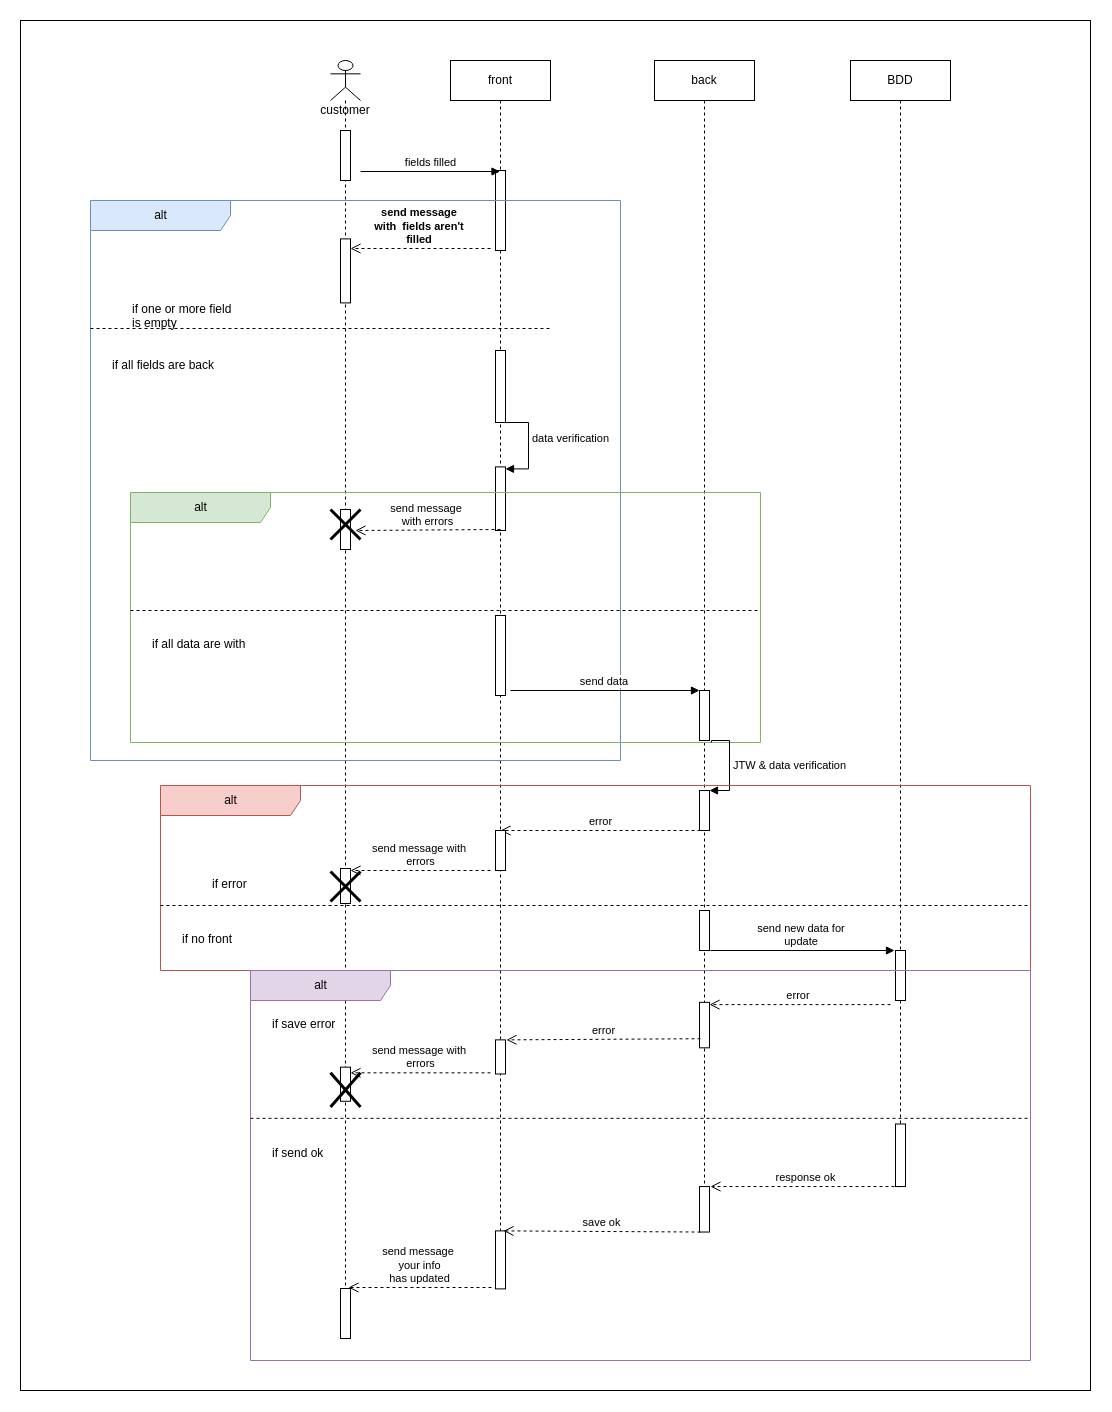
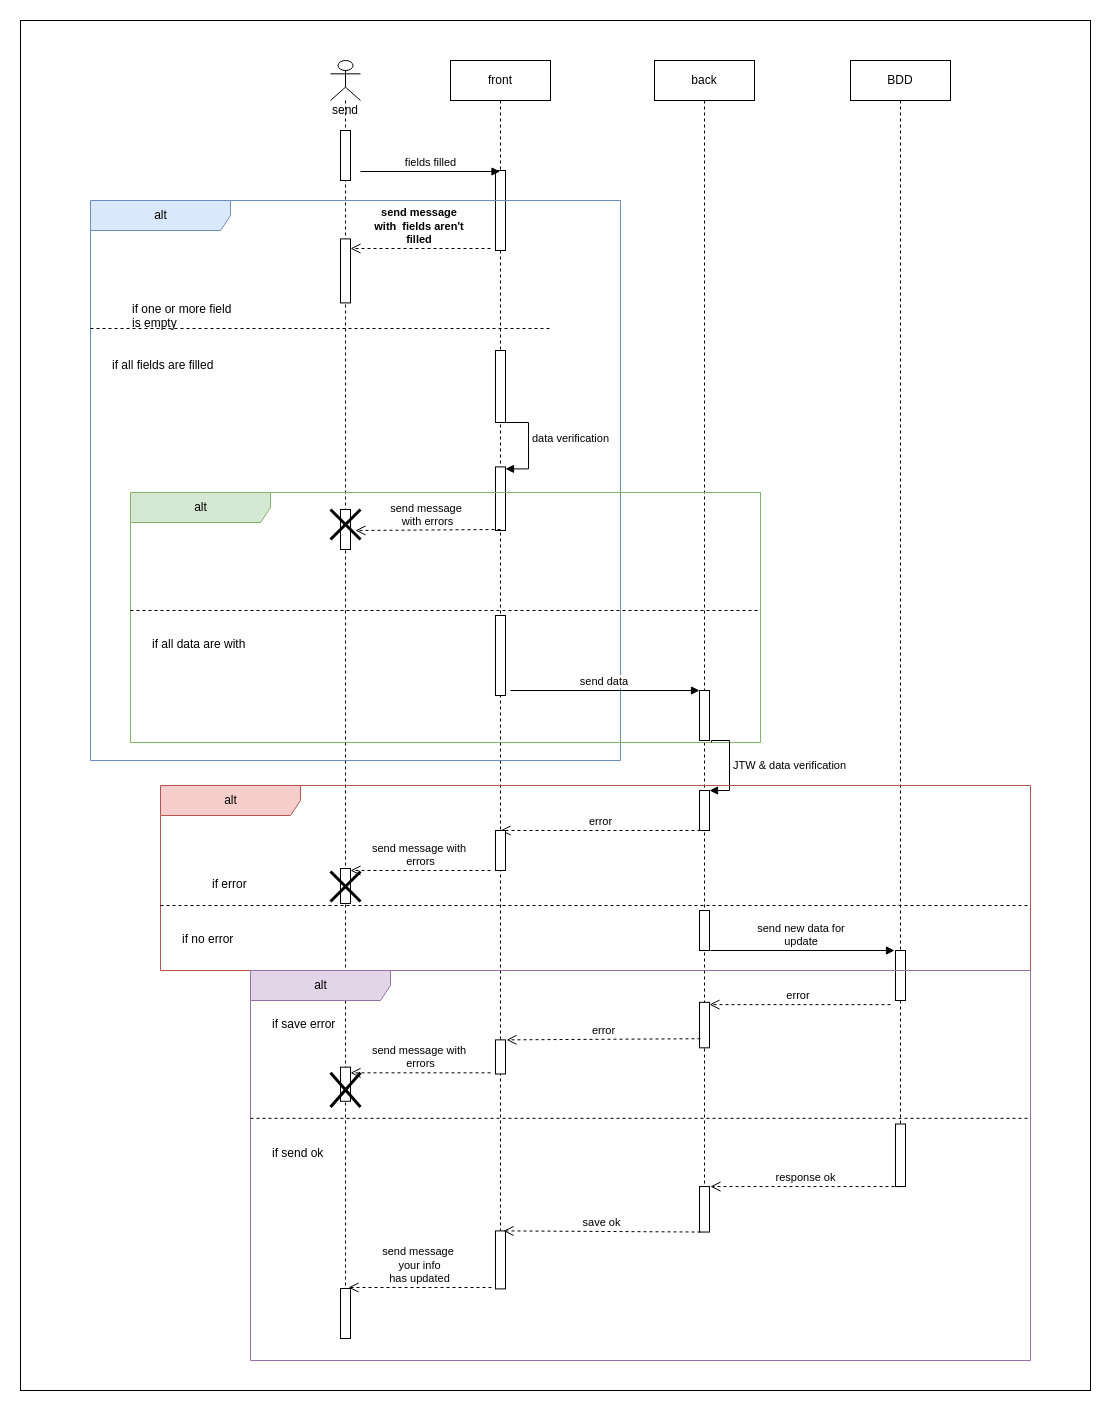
node "customer": label "customer" -> "send"
node "if all fields are back": label "if all fields are back" -> "if all fields are filled"
node "if no front": label "if no front" -> "if no error"
